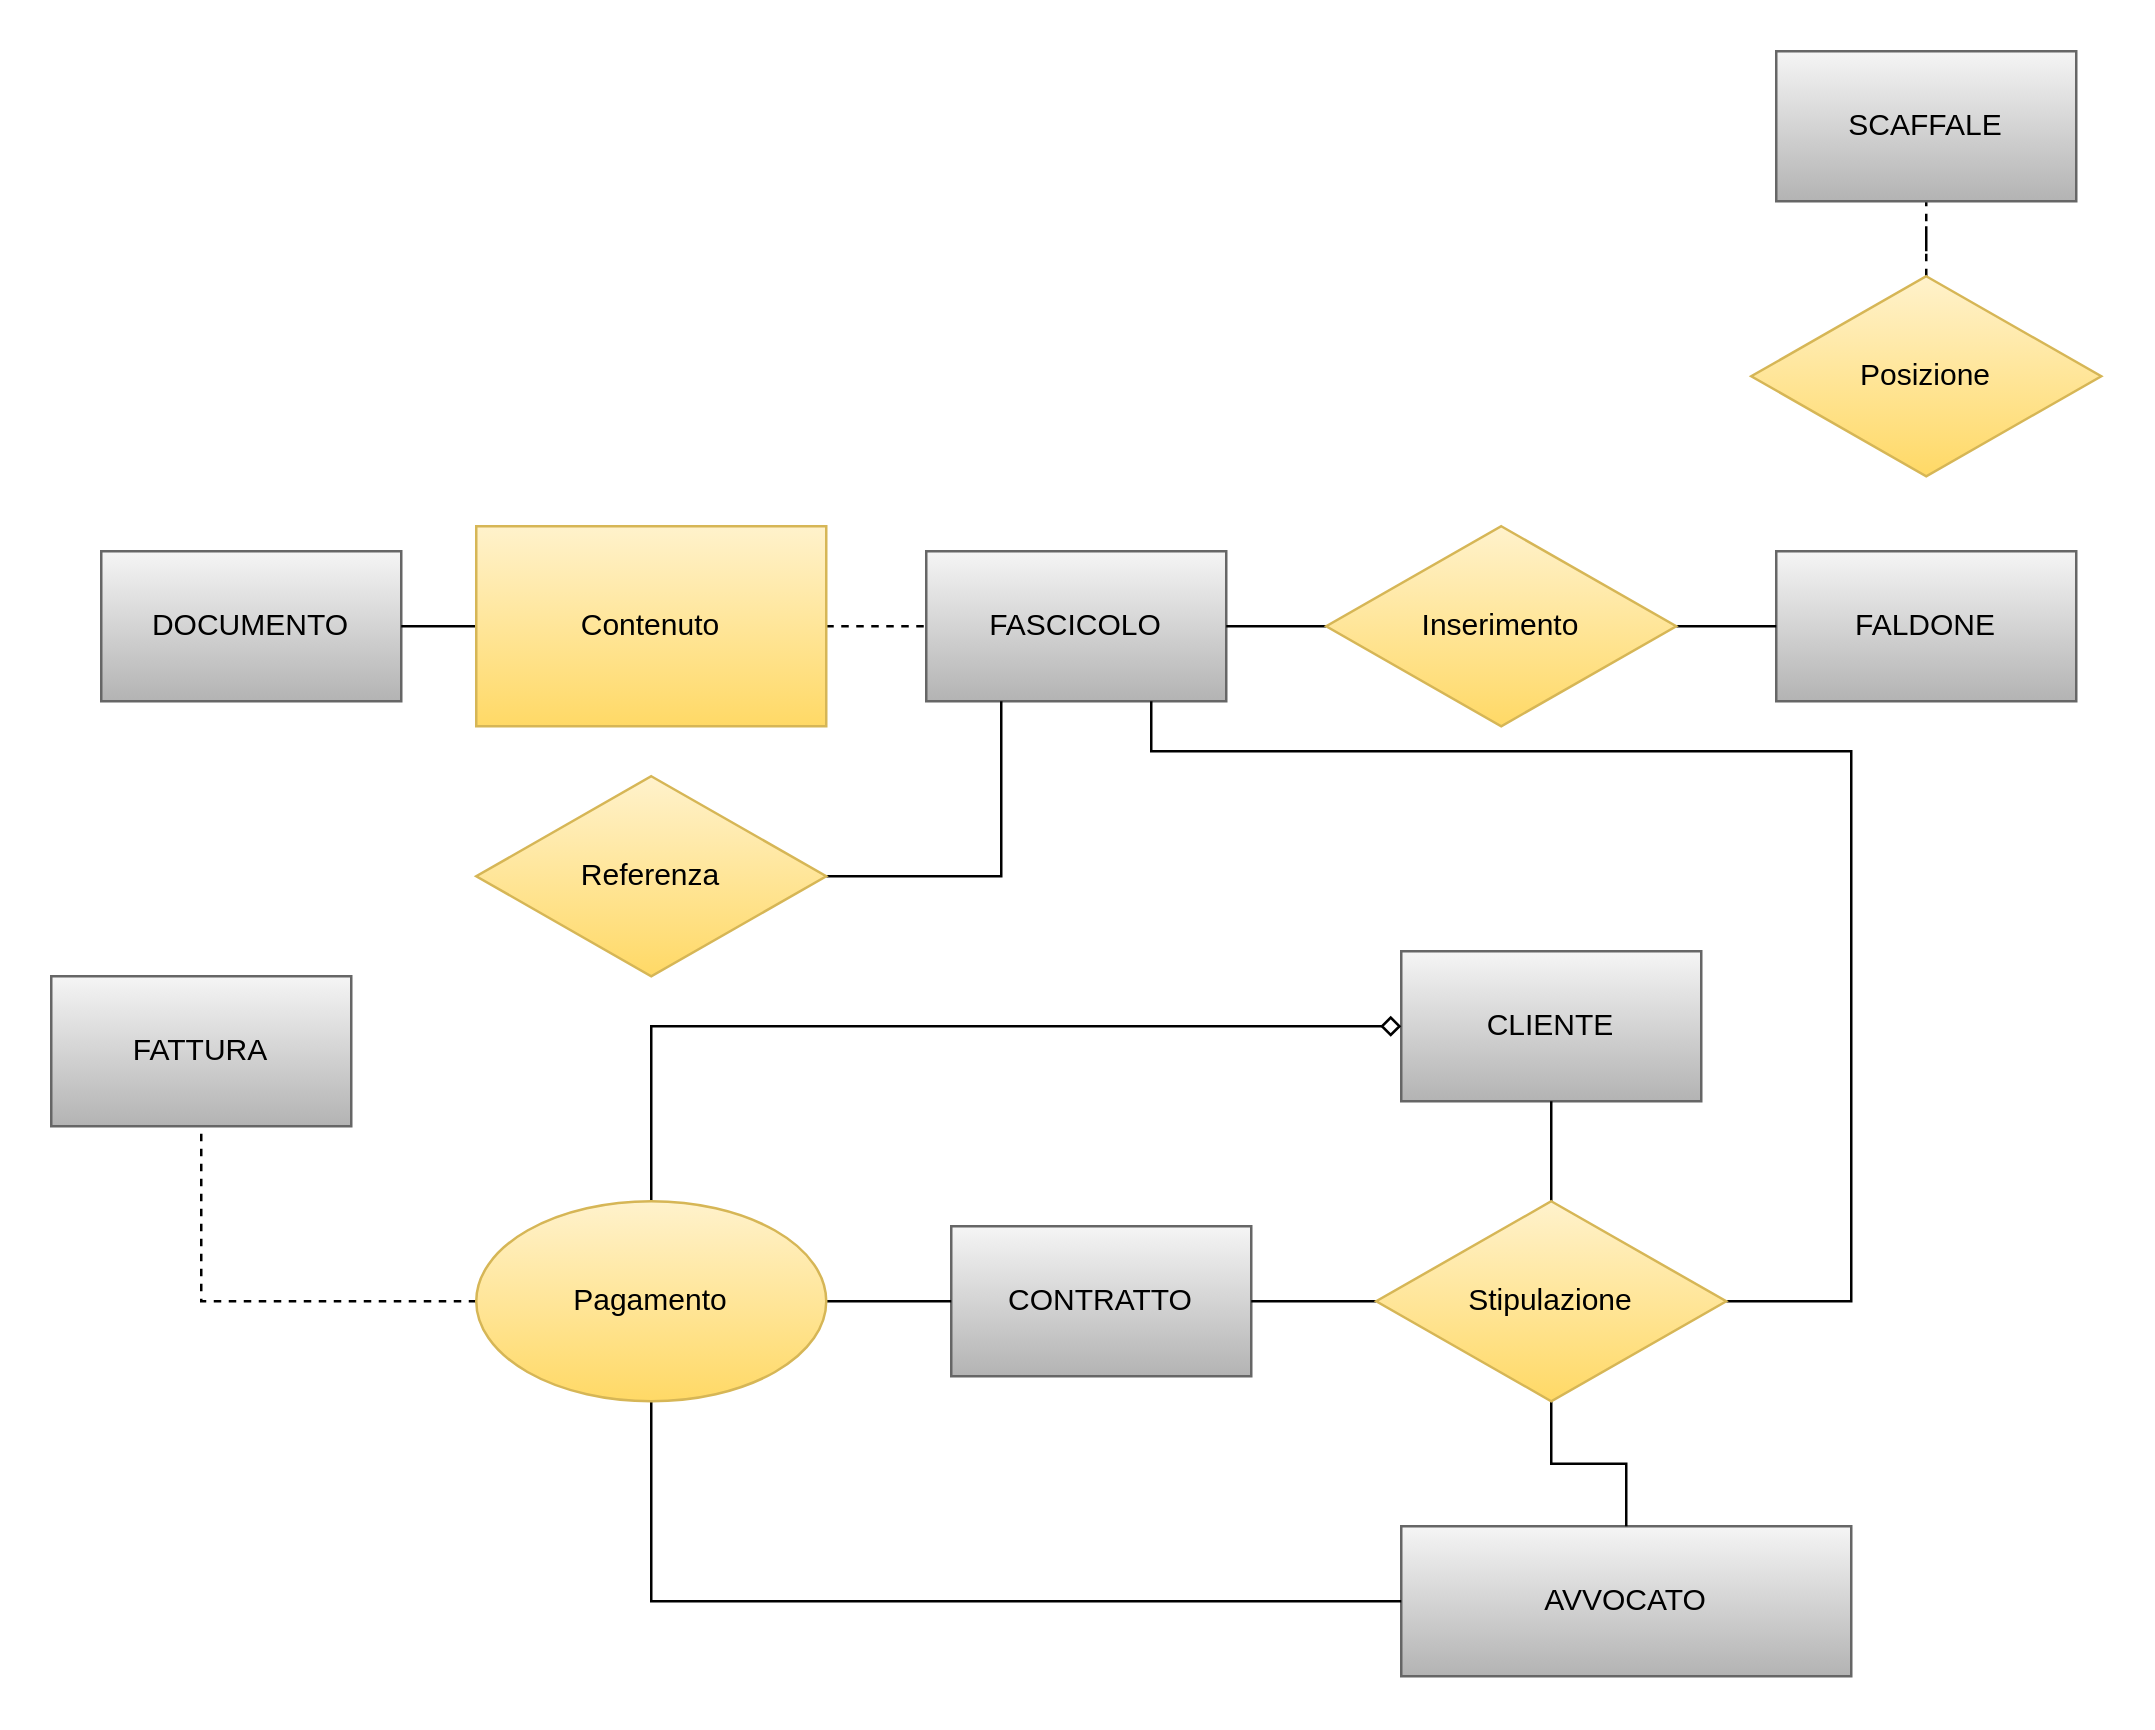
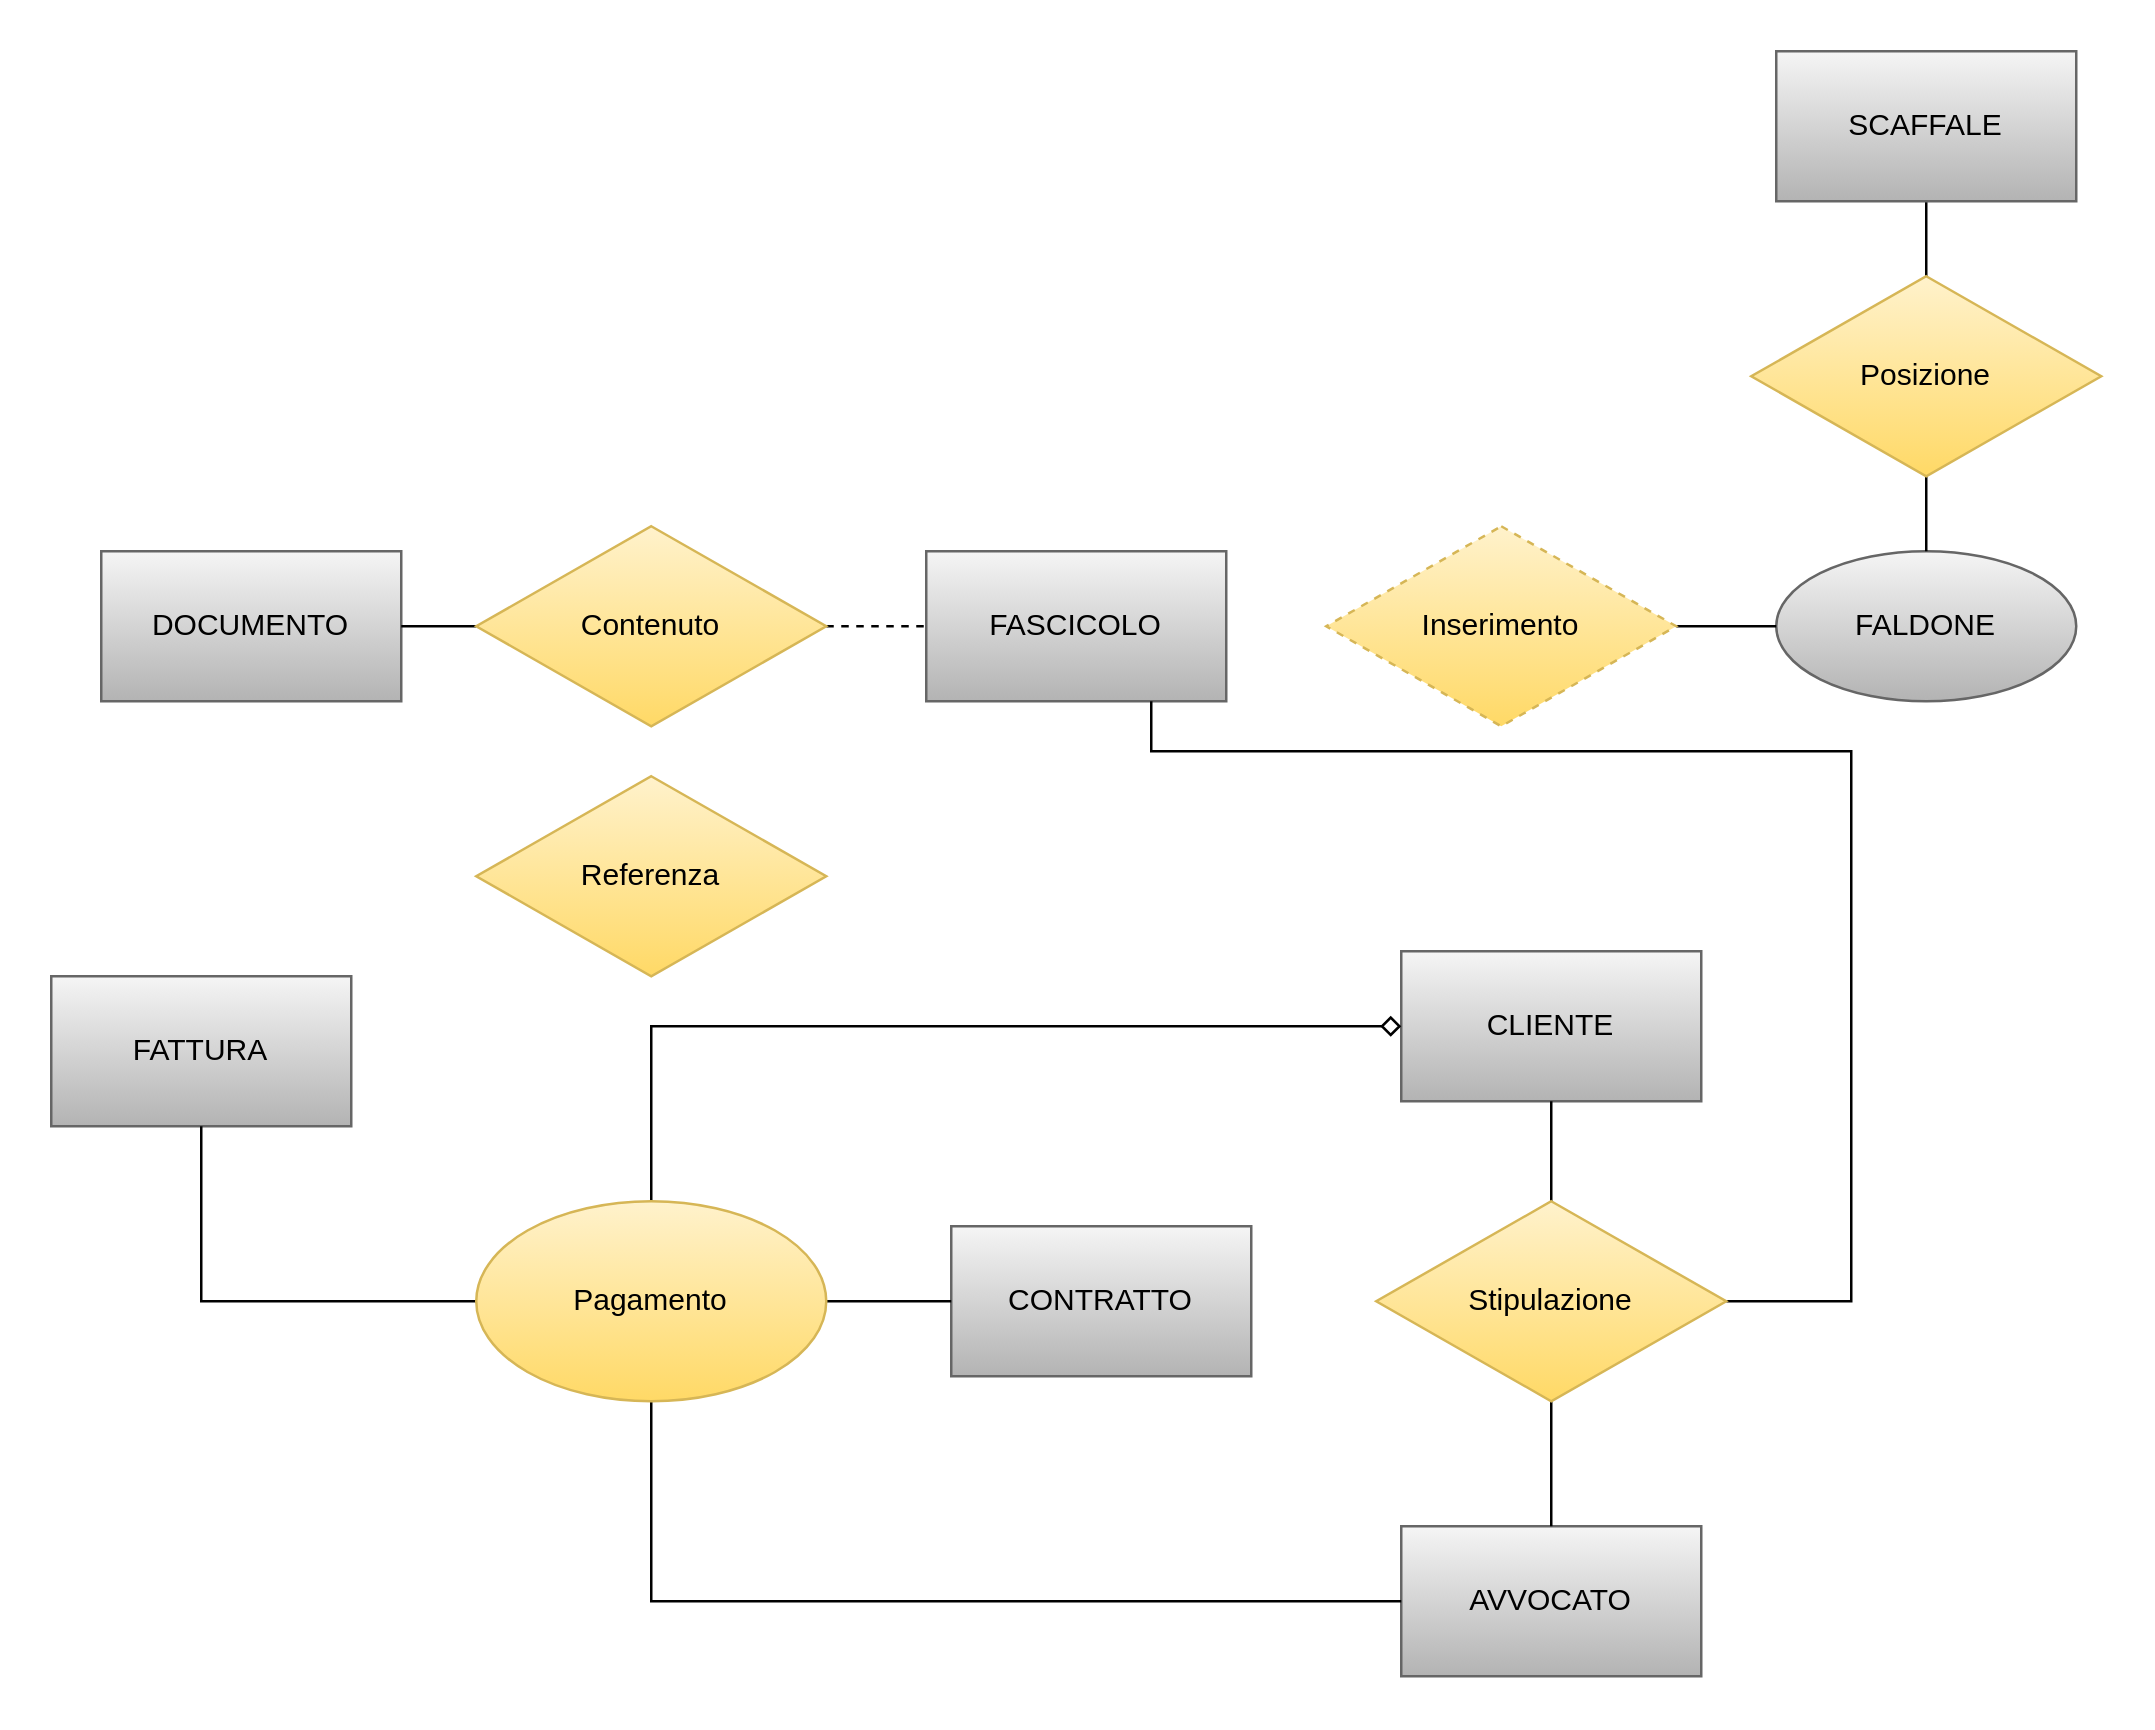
edge "SCAFFALE" -- "Posizione": style dashed -> solid
edge "Posizione" -- "FALDONE": added
node "Contenuto": shape rectangle -> diamond
edge "FASCICOLO" -- "Inserimento": removed
node "Inserimento": style solid -> dashed
node "FALDONE": shape rectangle -> ellipse
edge "FASCICOLO" -- "Referenza": removed
edge "FATTURA" -- "Pagamento": style dashed -> solid
edge "CONTRATTO" -- "Stipulazione": removed
node "AVVOCATO": size 450x150 -> 300x150
